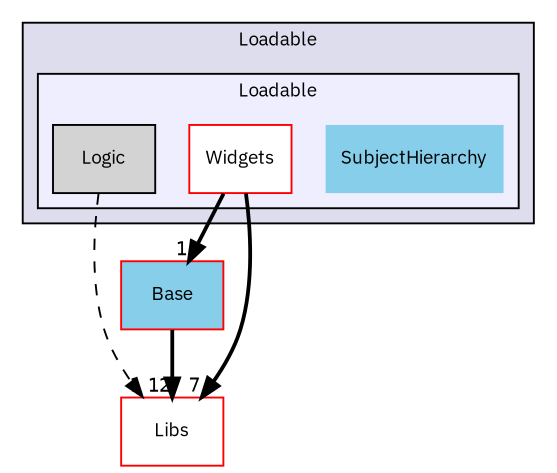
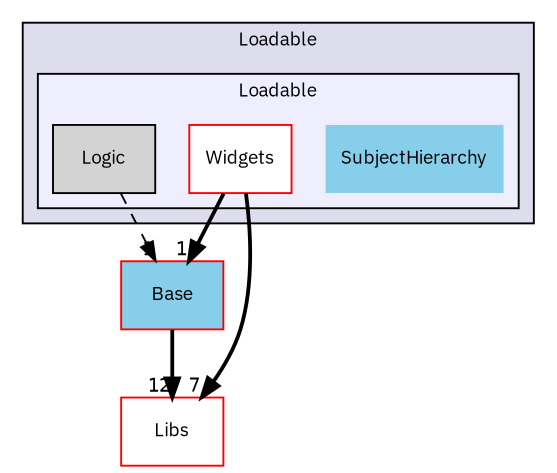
edge "Logic" -> "Libs": now "Logic" -> "Base"
